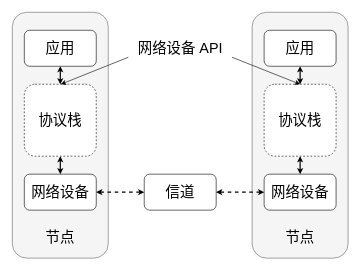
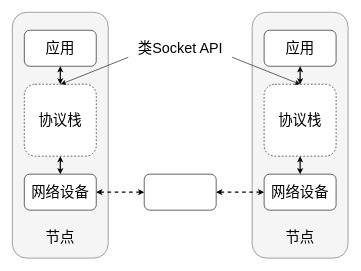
node "网络设备 API": label "网络设备 API" -> "类Socket API"
node "信道": removed
